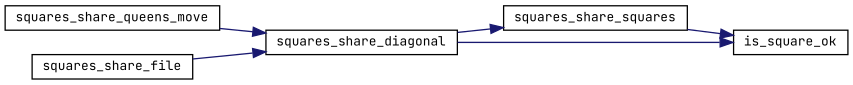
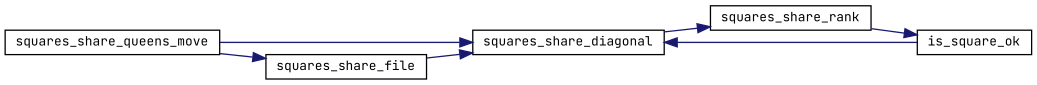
node "squares_share_squares": label "squares_share_squares" -> "squares_share_rank"
edge "squares_share_diagonal" -> "is_square_ok": reversed
edge "squares_share_queens_move" -> "squares_share_file": added
